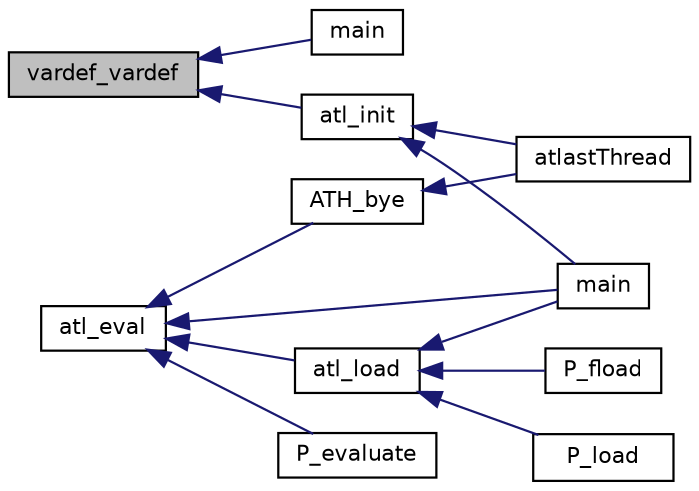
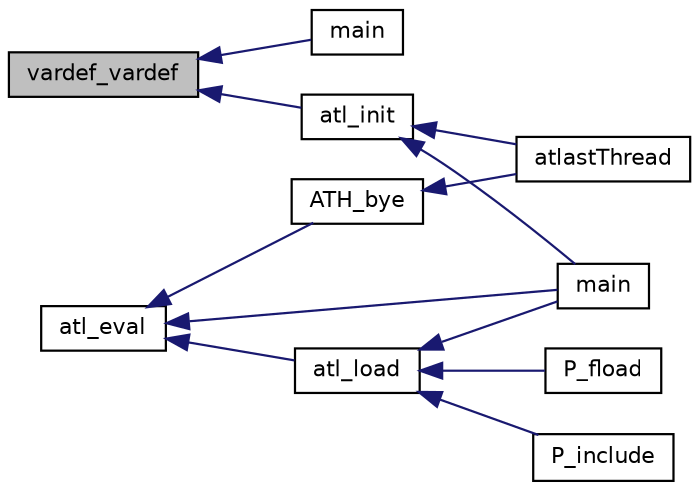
node "P_evaluate": removed
node "P_load": label "P_load" -> "P_include"
